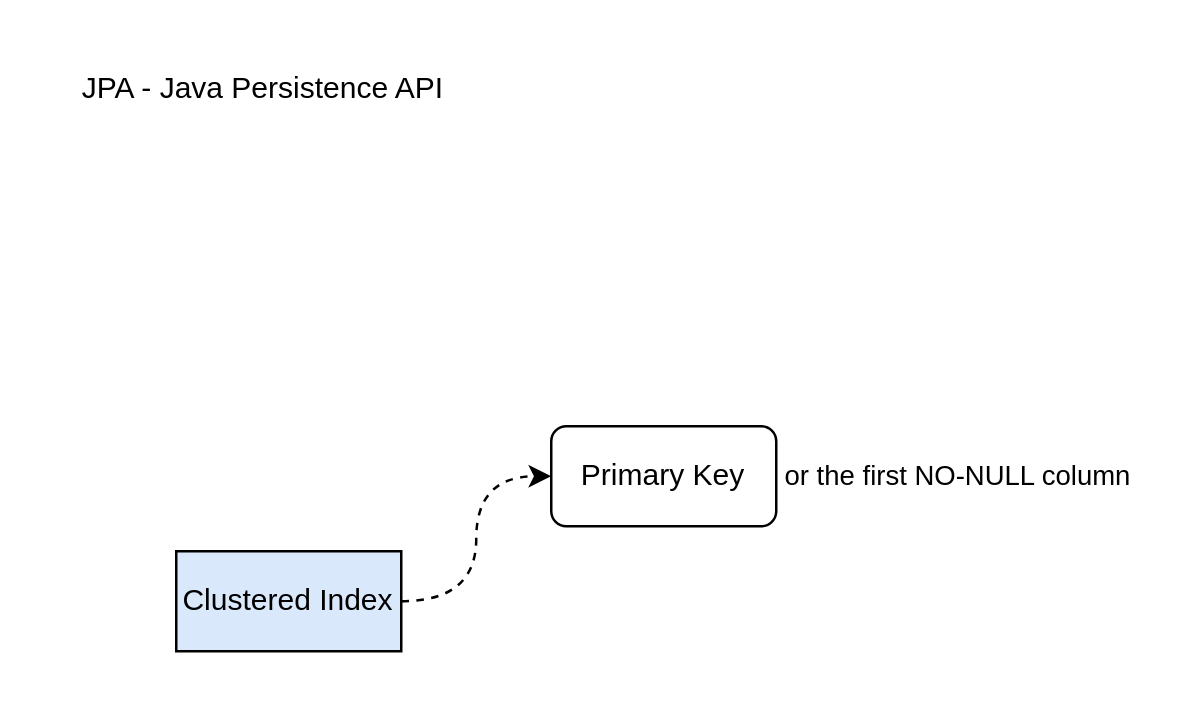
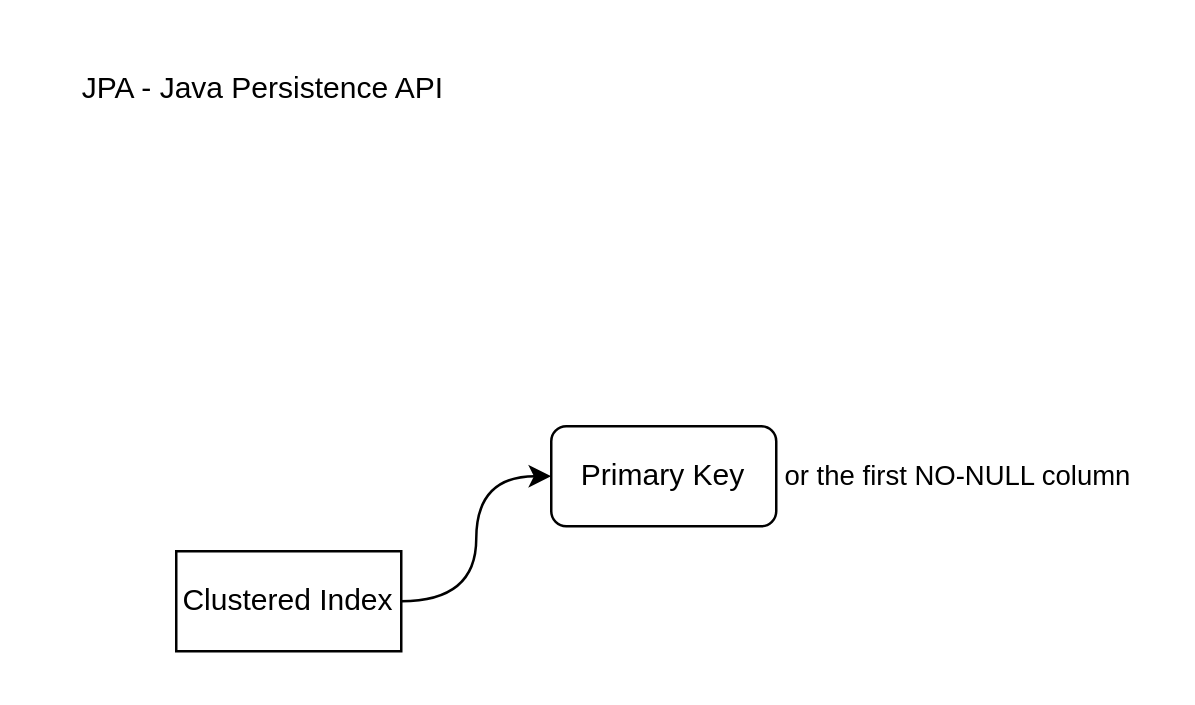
edge "Clustered Index" -> "Primary Key": style dashed -> solid
node "Clustered Index": fillcolor #dae8fc -> #ffffff
